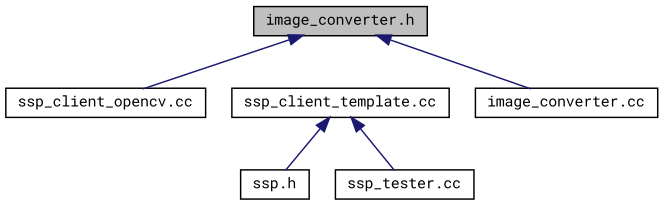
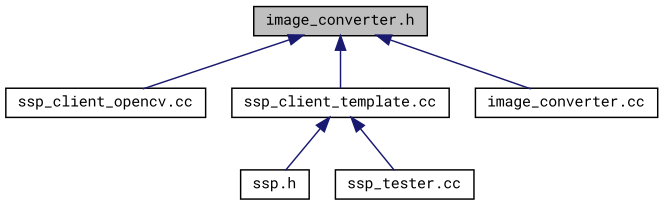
edge "ssp_client_template.cc" -> "image_converter.h": added
